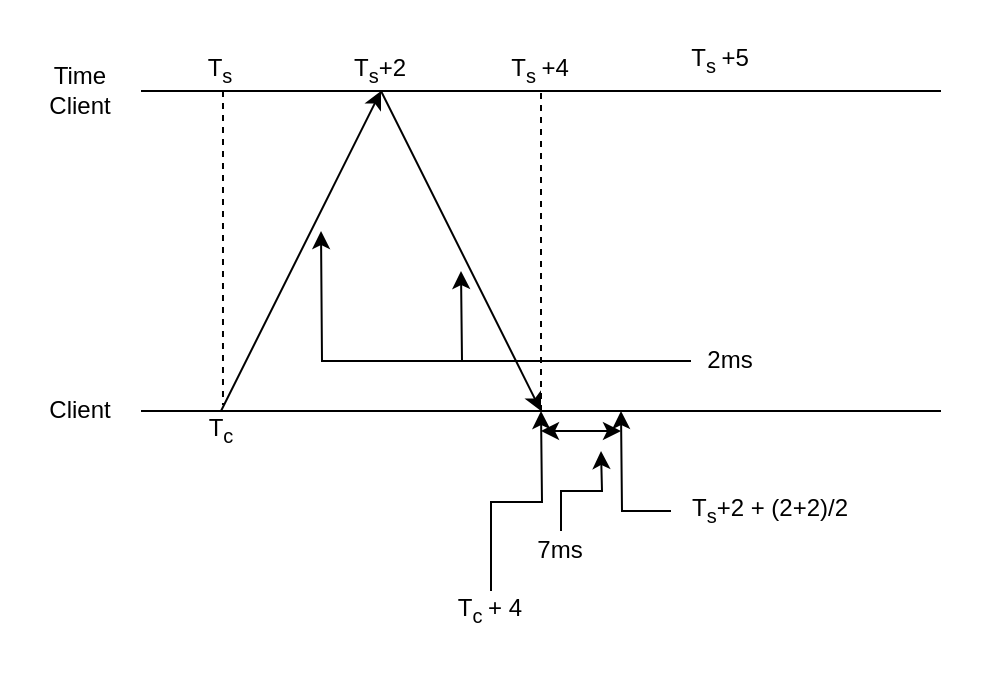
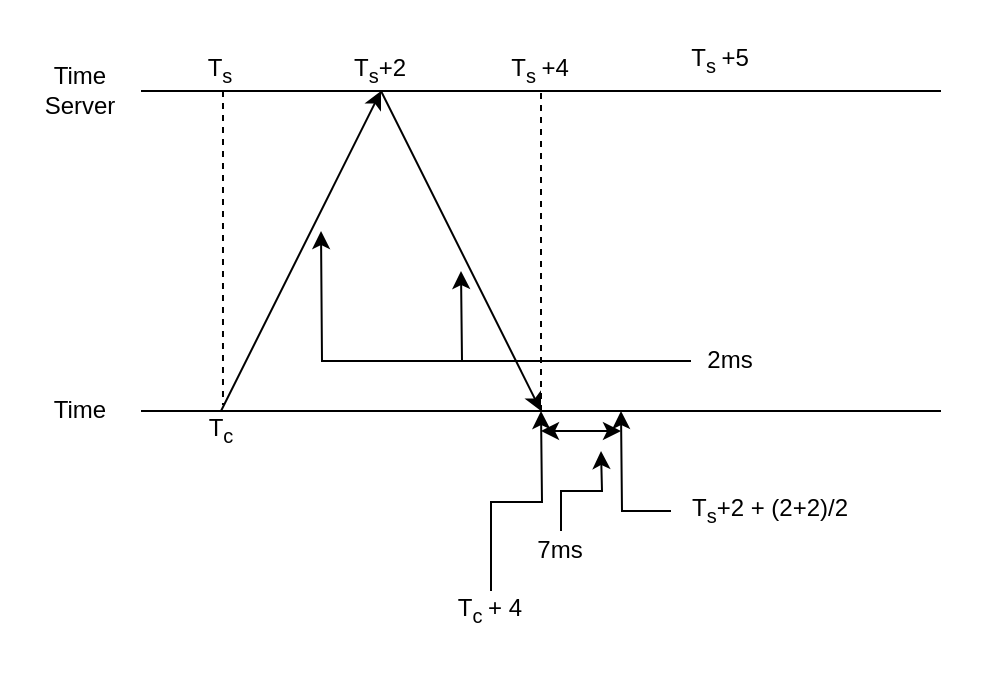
node "Time Client": label "Time Client" -> "Time Server"
node "Client": label "Client" -> "Time"
